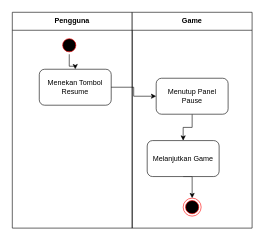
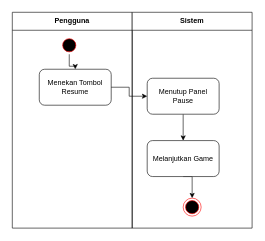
node "Game": label "Game" -> "Sistem"
node "Menutup Panel Pause": moved (192, 96) -> (183, 96)
